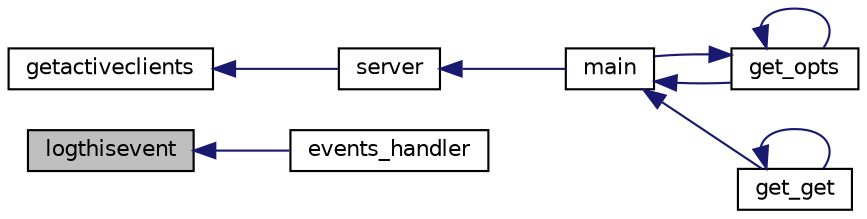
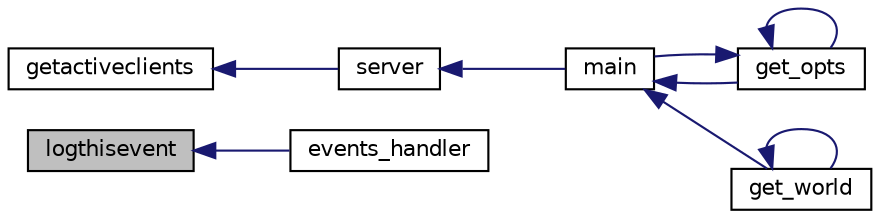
node "get_get": label "get_get" -> "get_world"
